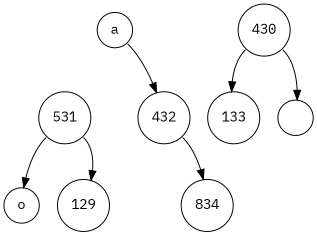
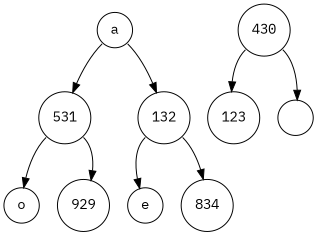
edge "a" -> "531": added
node "432": label "432" -> "132"
node "133": label "133" -> "123"
node "129": label "129" -> "929"
node "e": added
